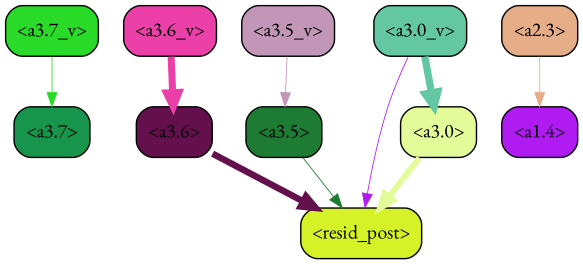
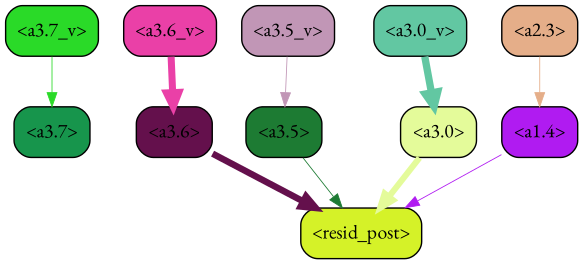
edge "<a3.0_v>" -> "<resid_post>": now "<a1.4>" -> "<resid_post>"
